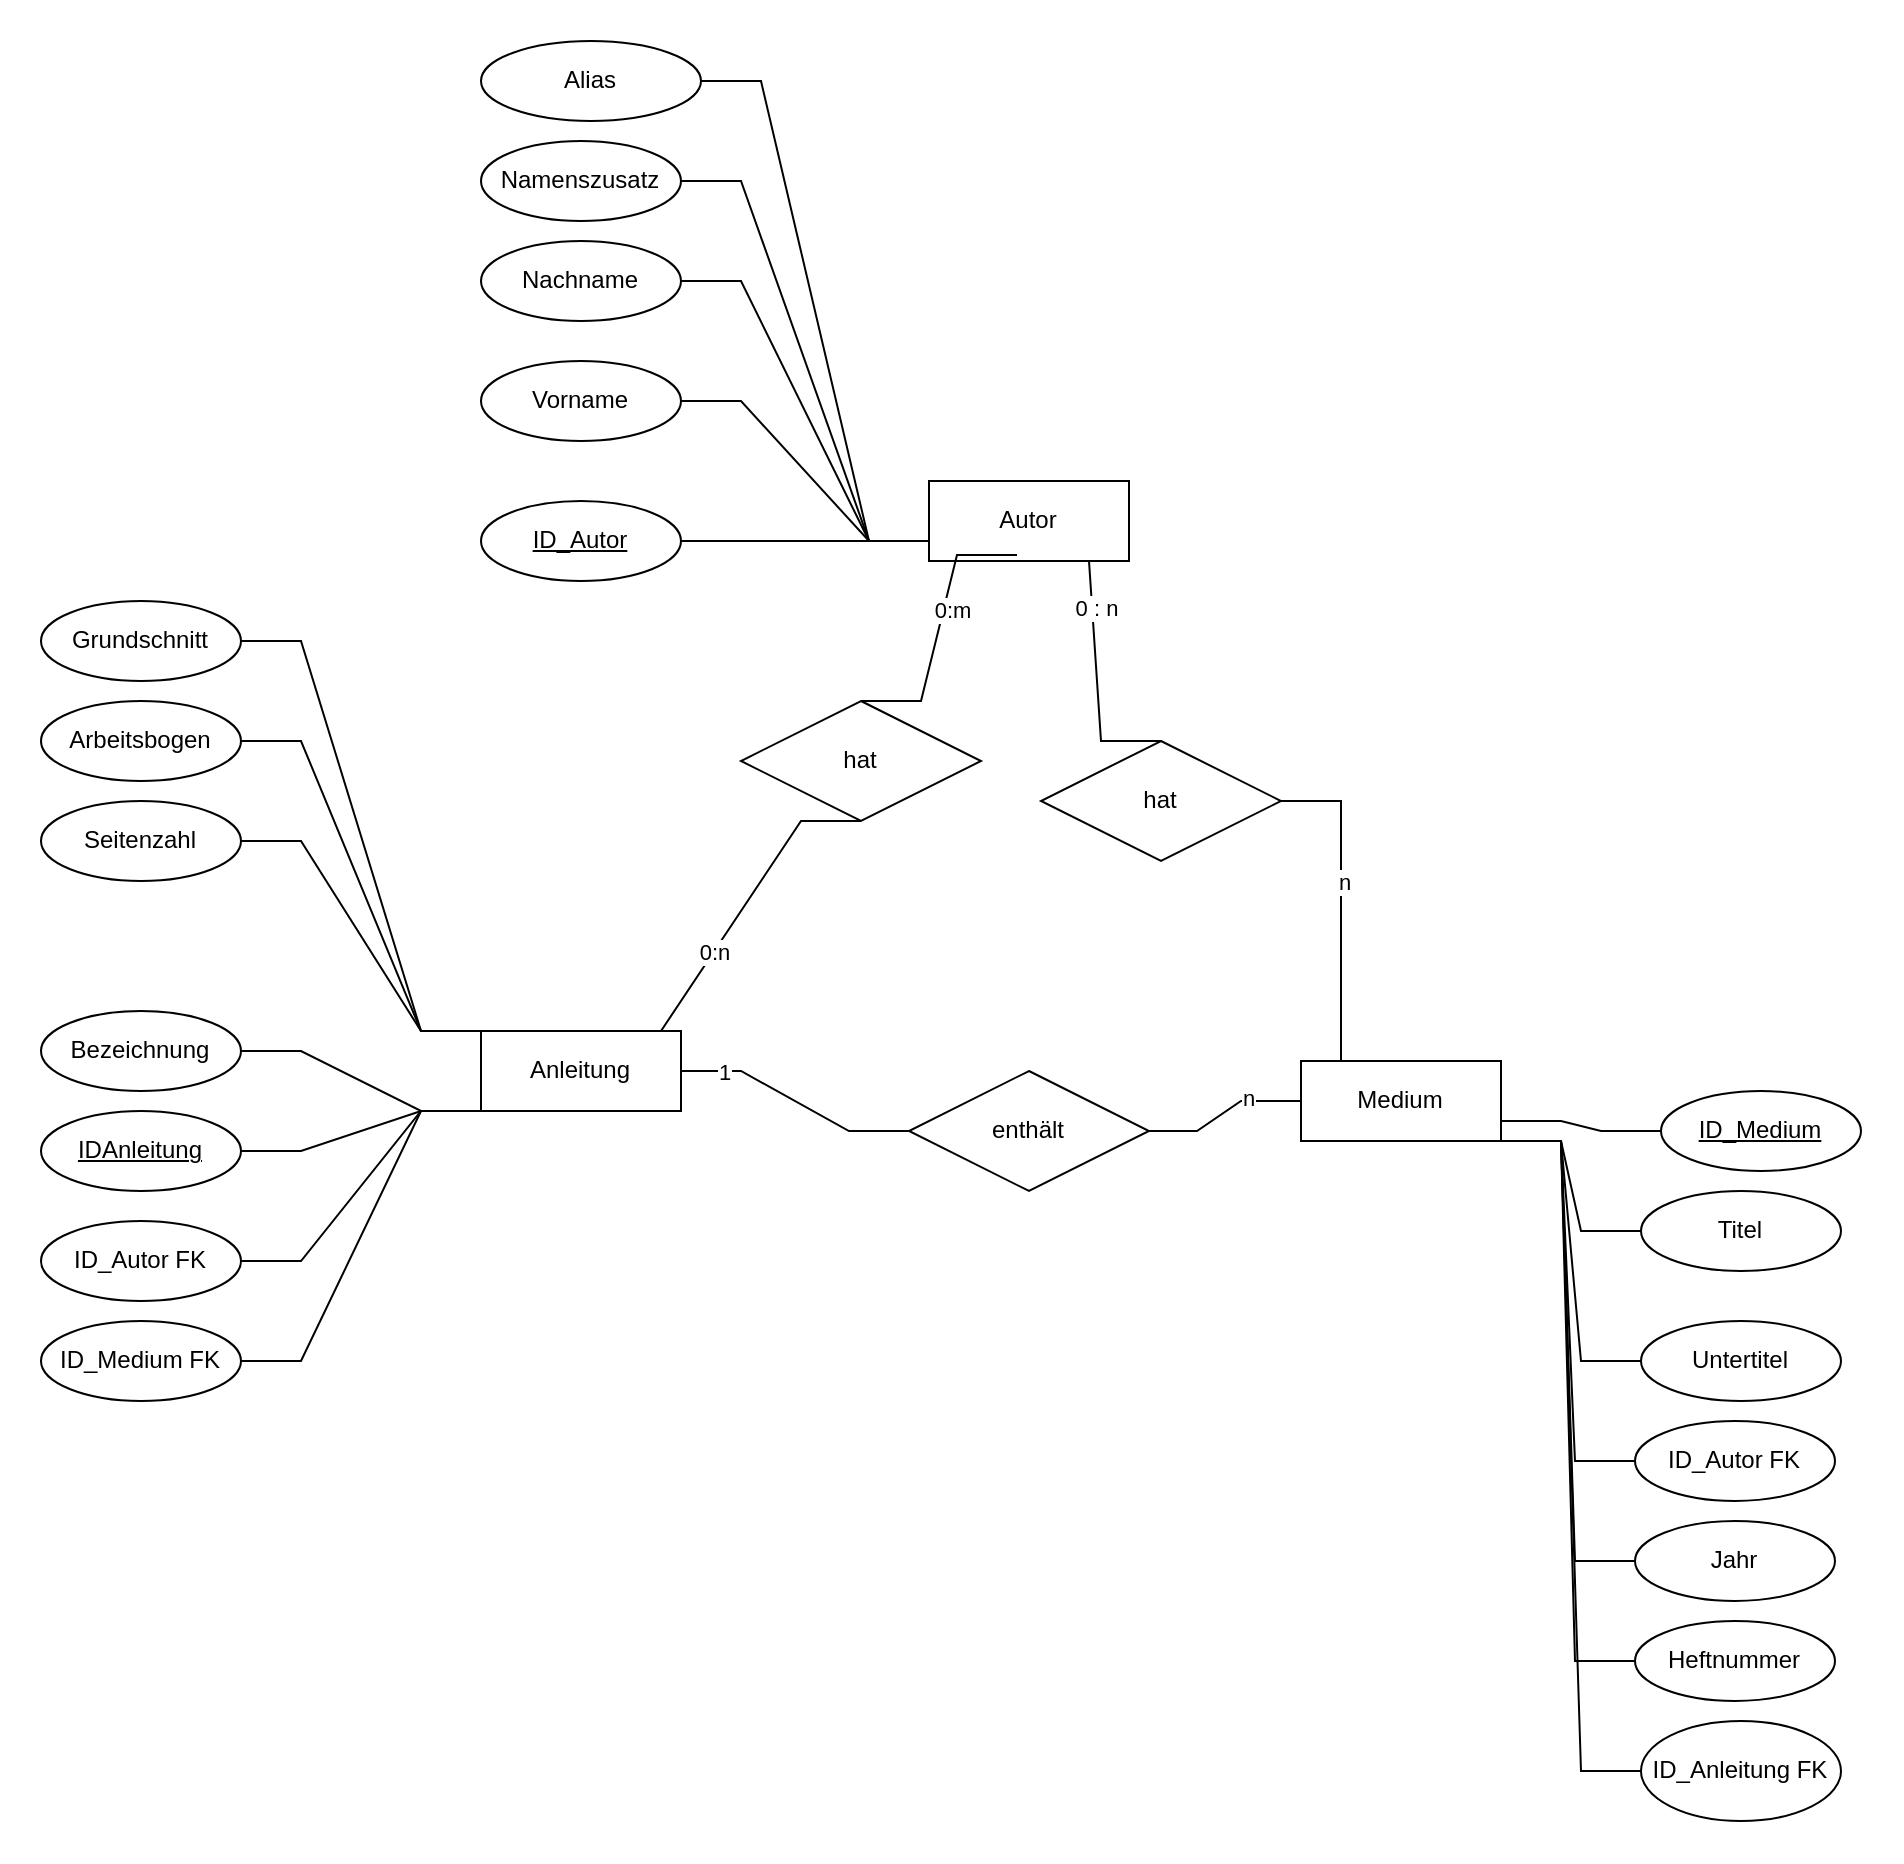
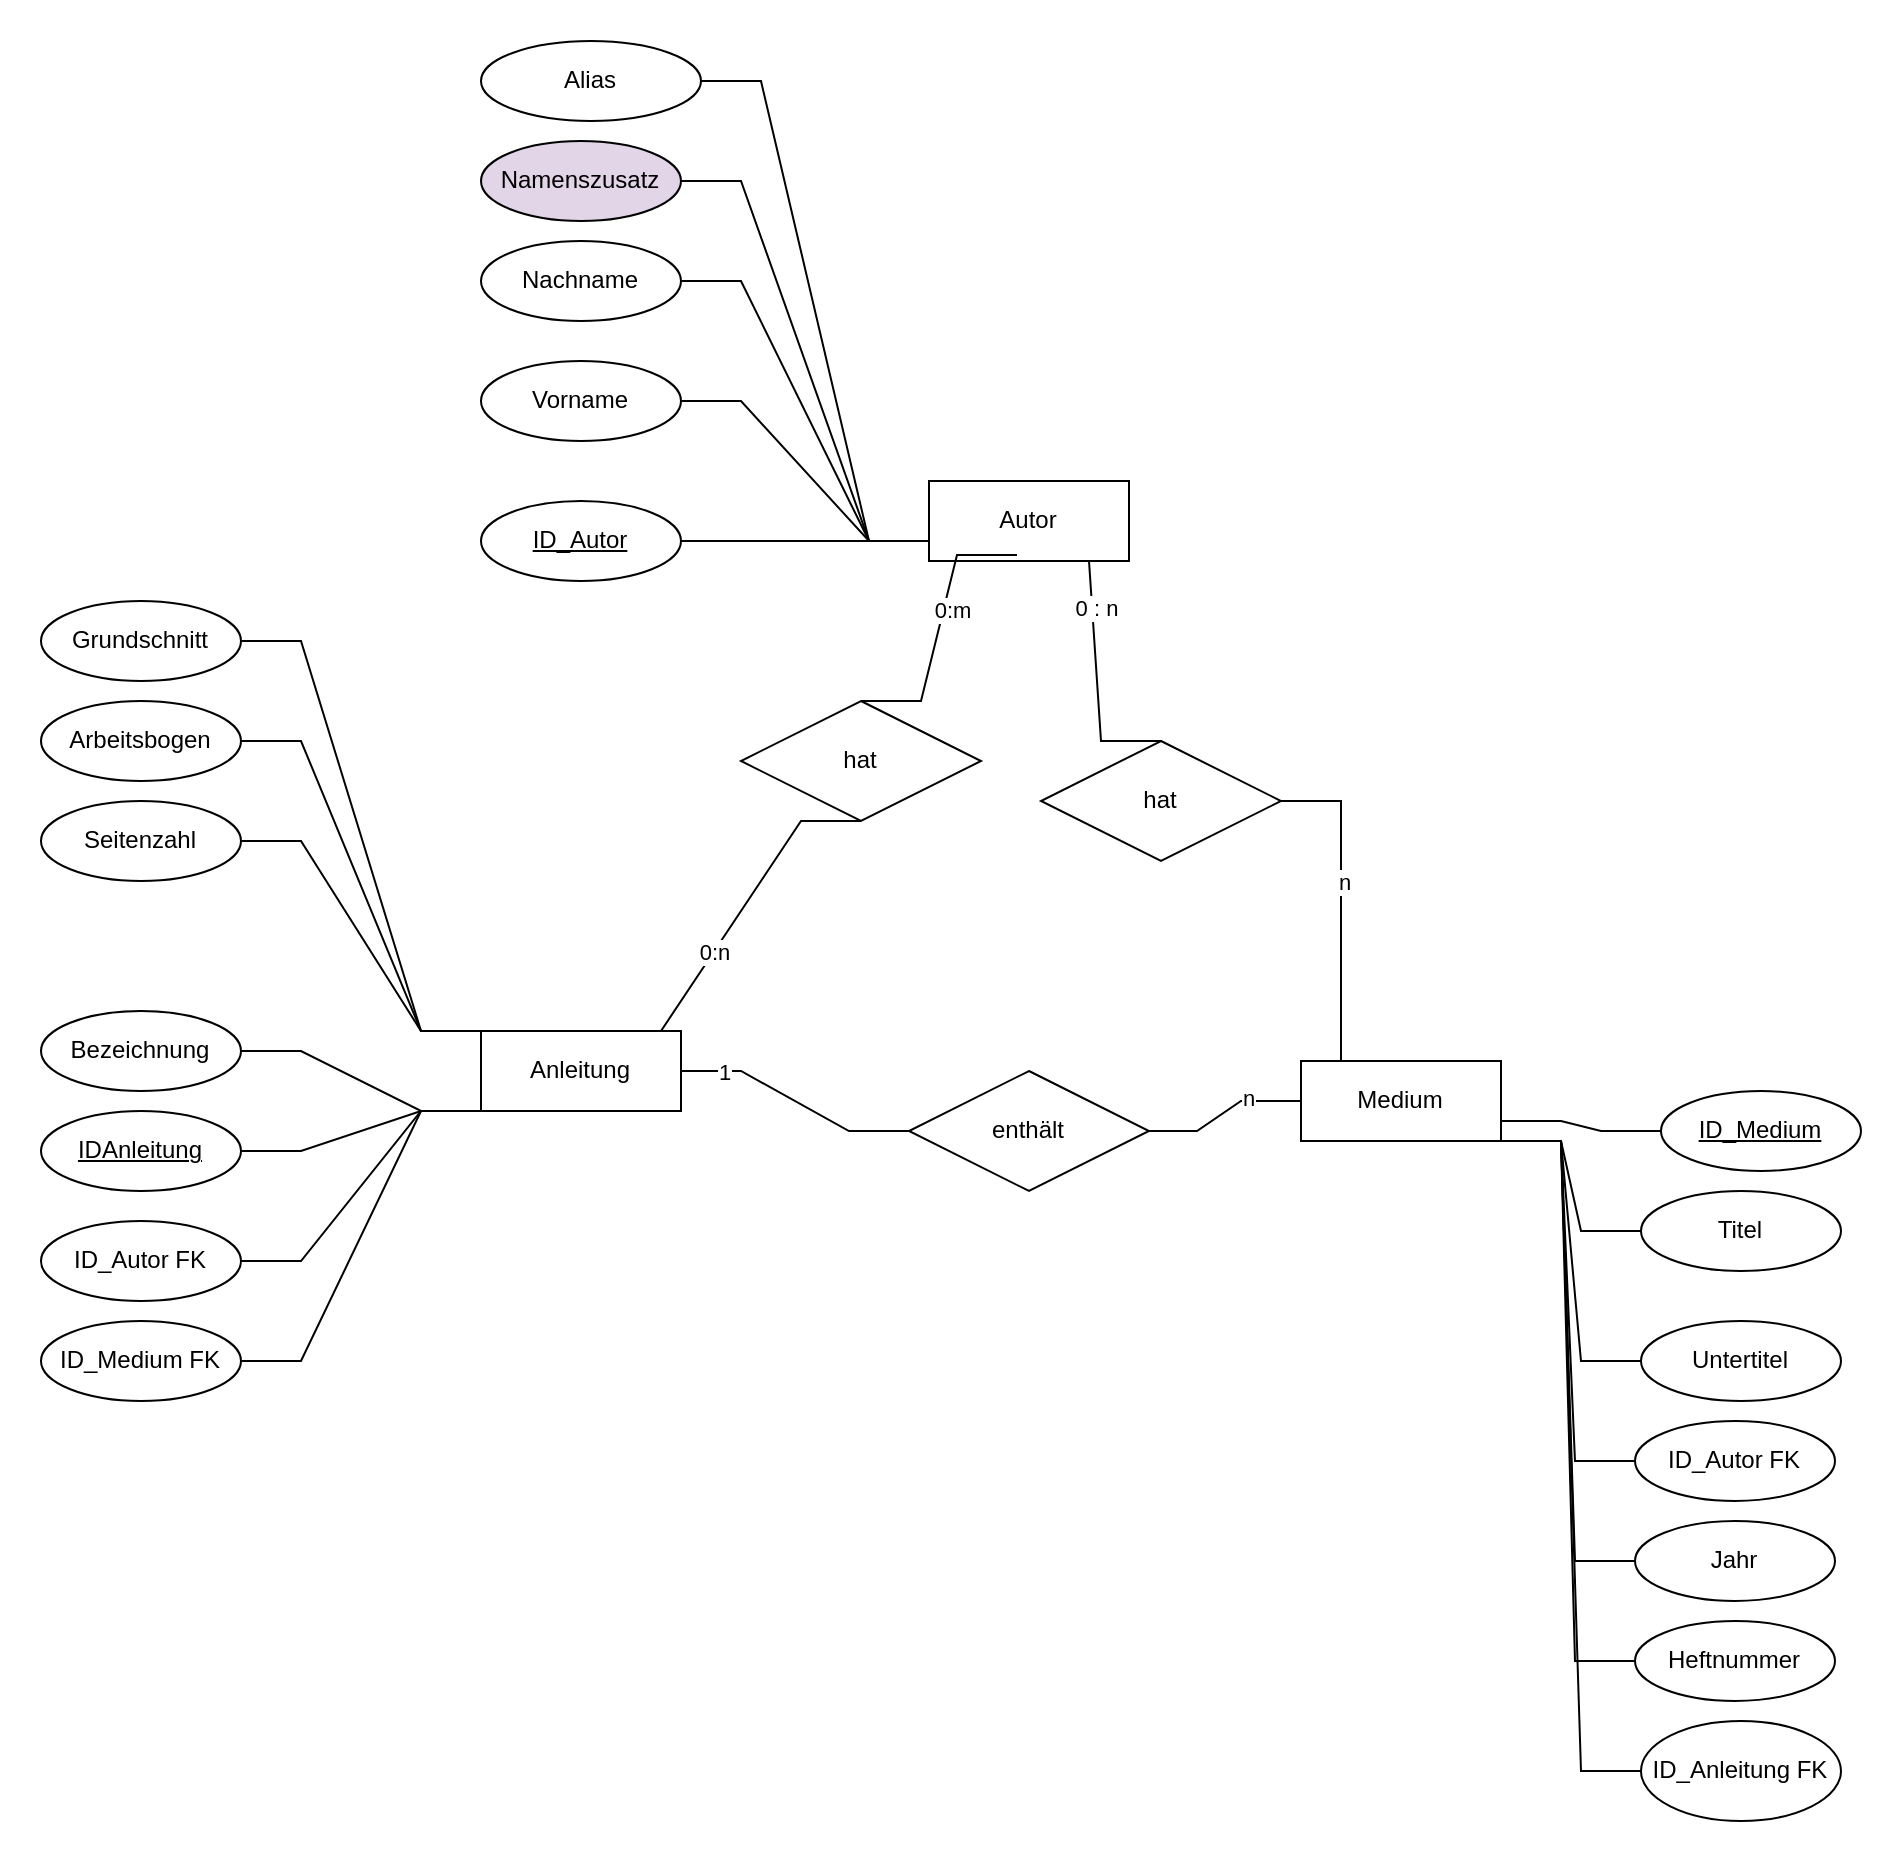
node "Namenszusatz": fillcolor #ffffff -> #e1d5e7
